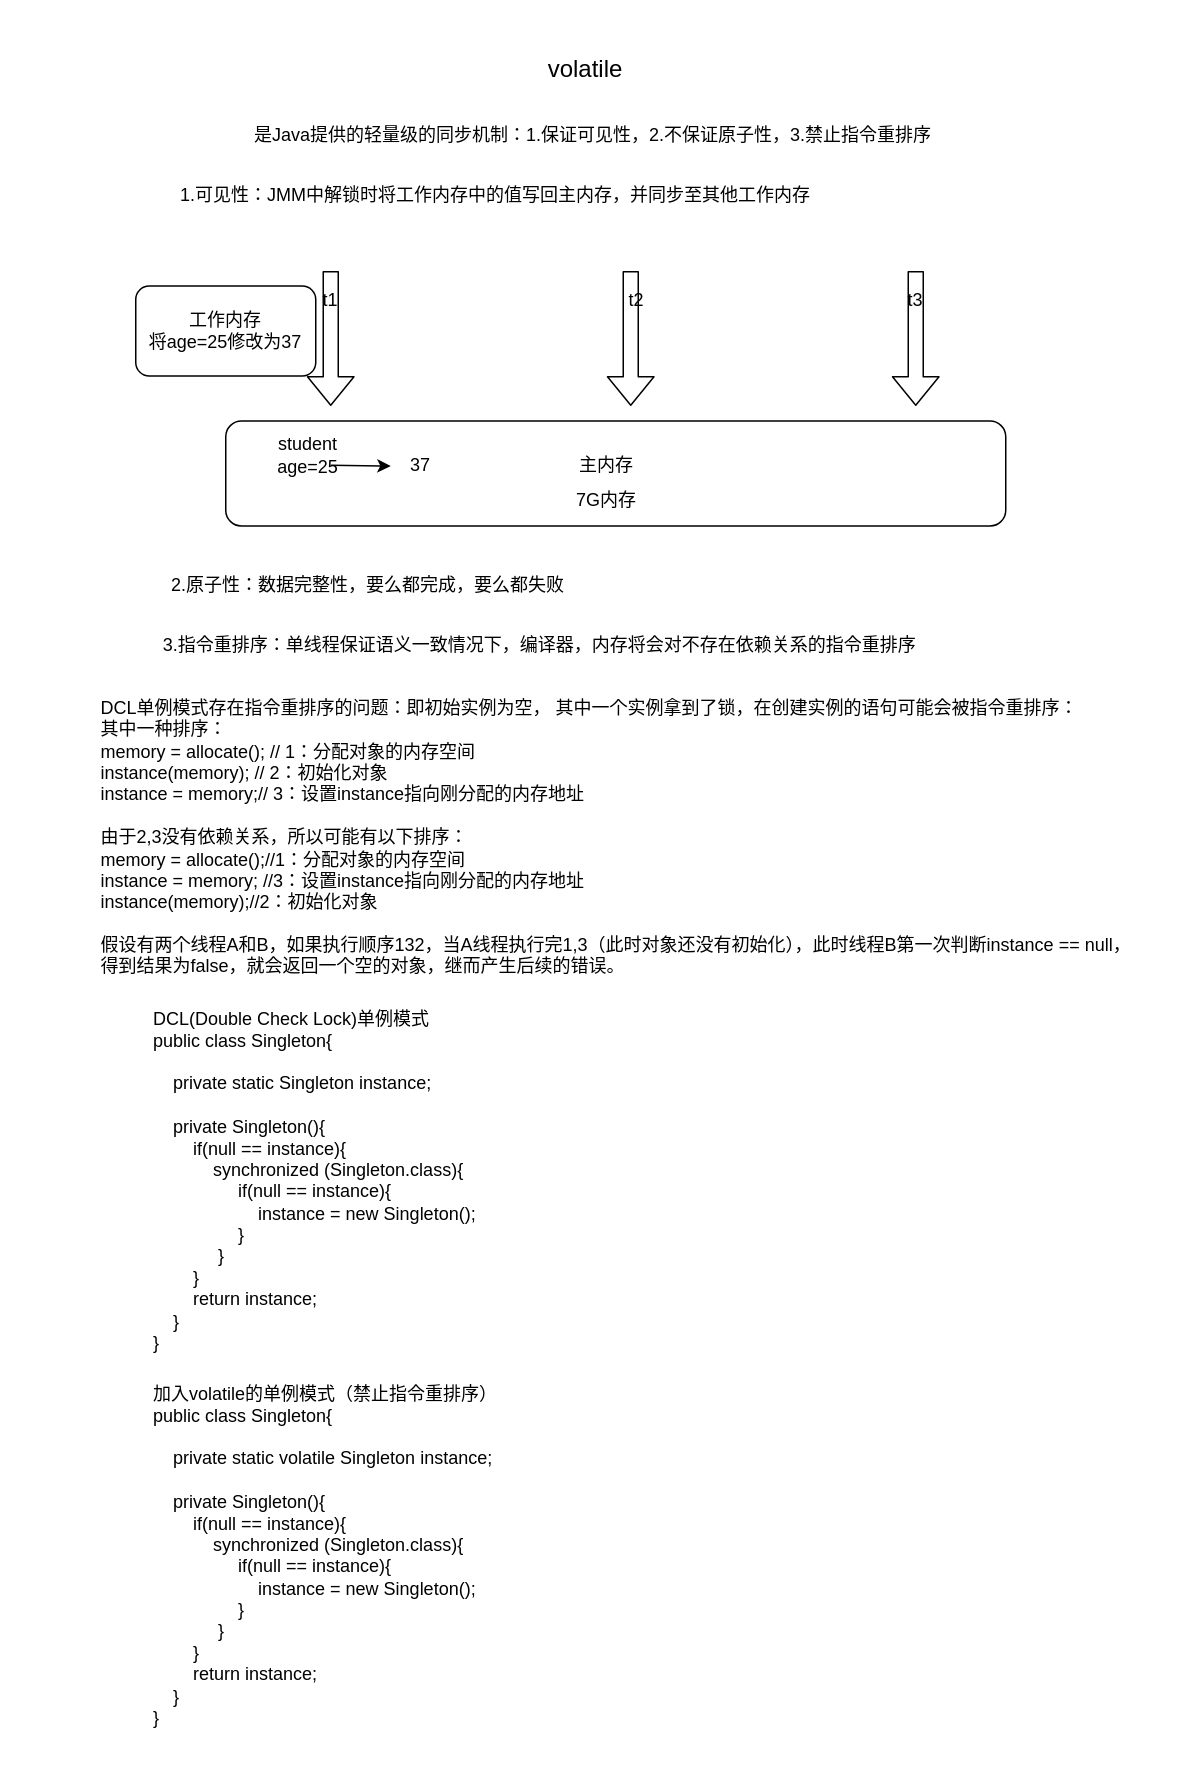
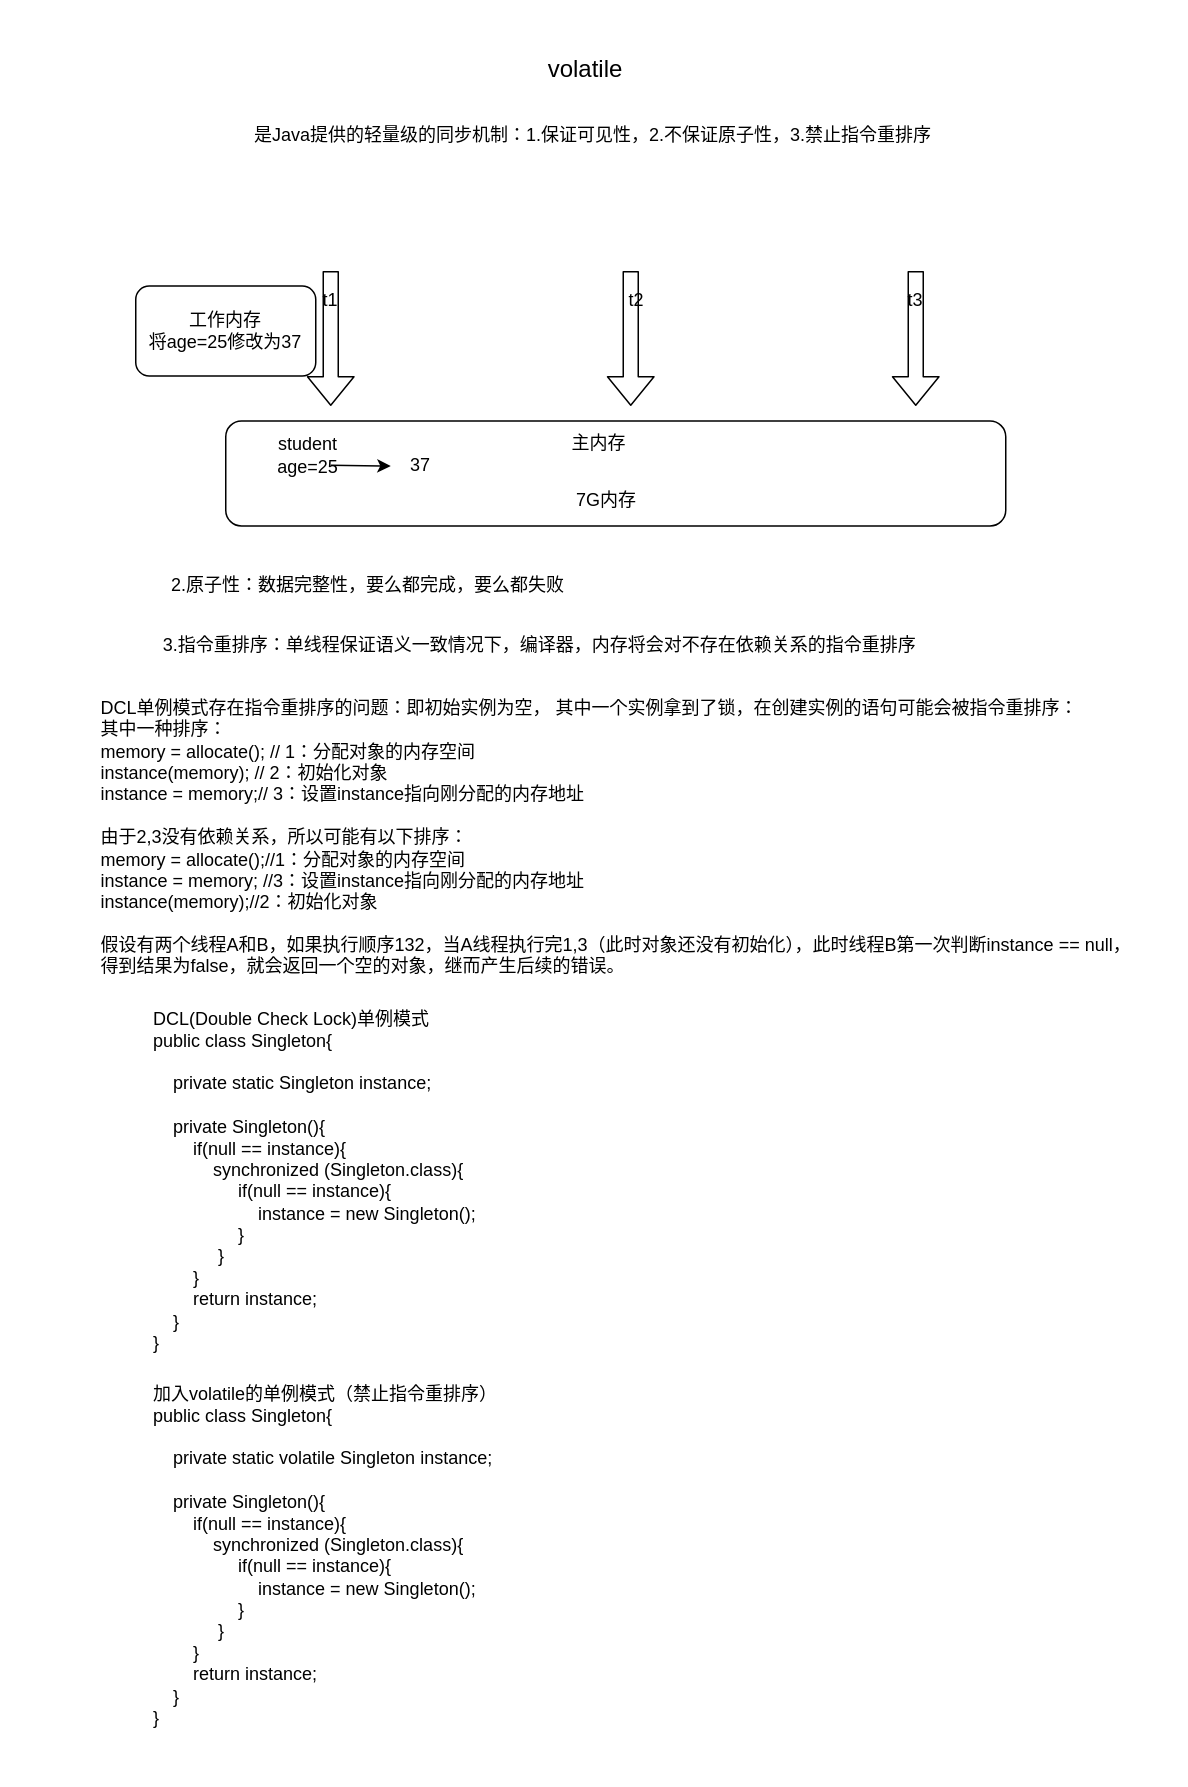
node "1.可见性：JMM中解锁时将工作内存中的值写回主内存，并同步至其他工作内存": removed
node "主内存": moved (607, 466) -> (599, 443)
